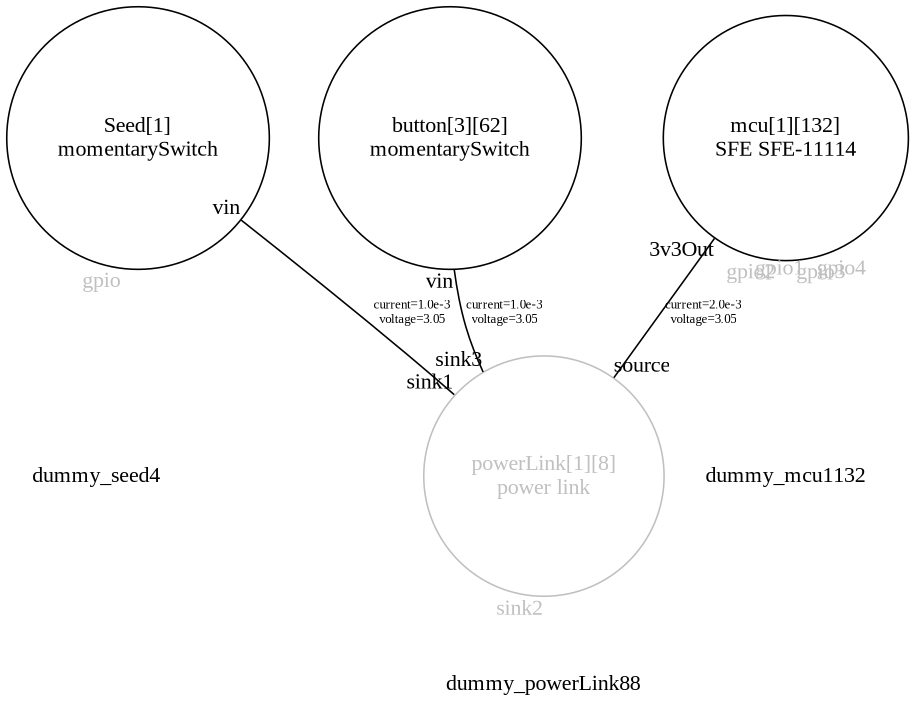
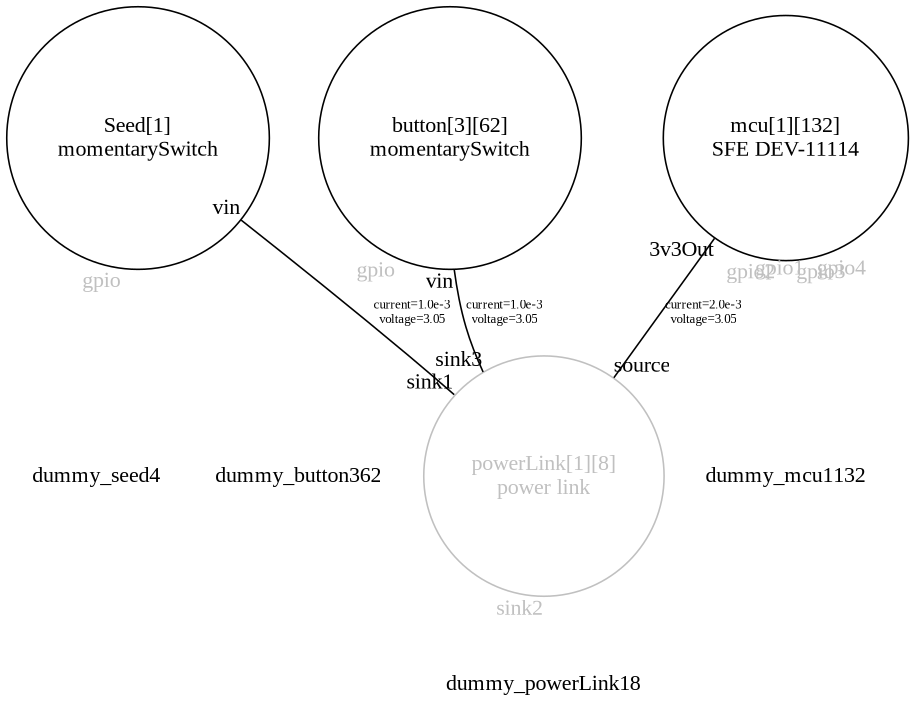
node "mcu[1][132] SFE SFE-11114": label "mcu[1][132] SFE SFE-11114" -> "mcu[1][132] SFE DEV-11114"
node "dummy_button362": added
node "dummy_powerLink88": label "dummy_powerLink88" -> "dummy_powerLink18"
